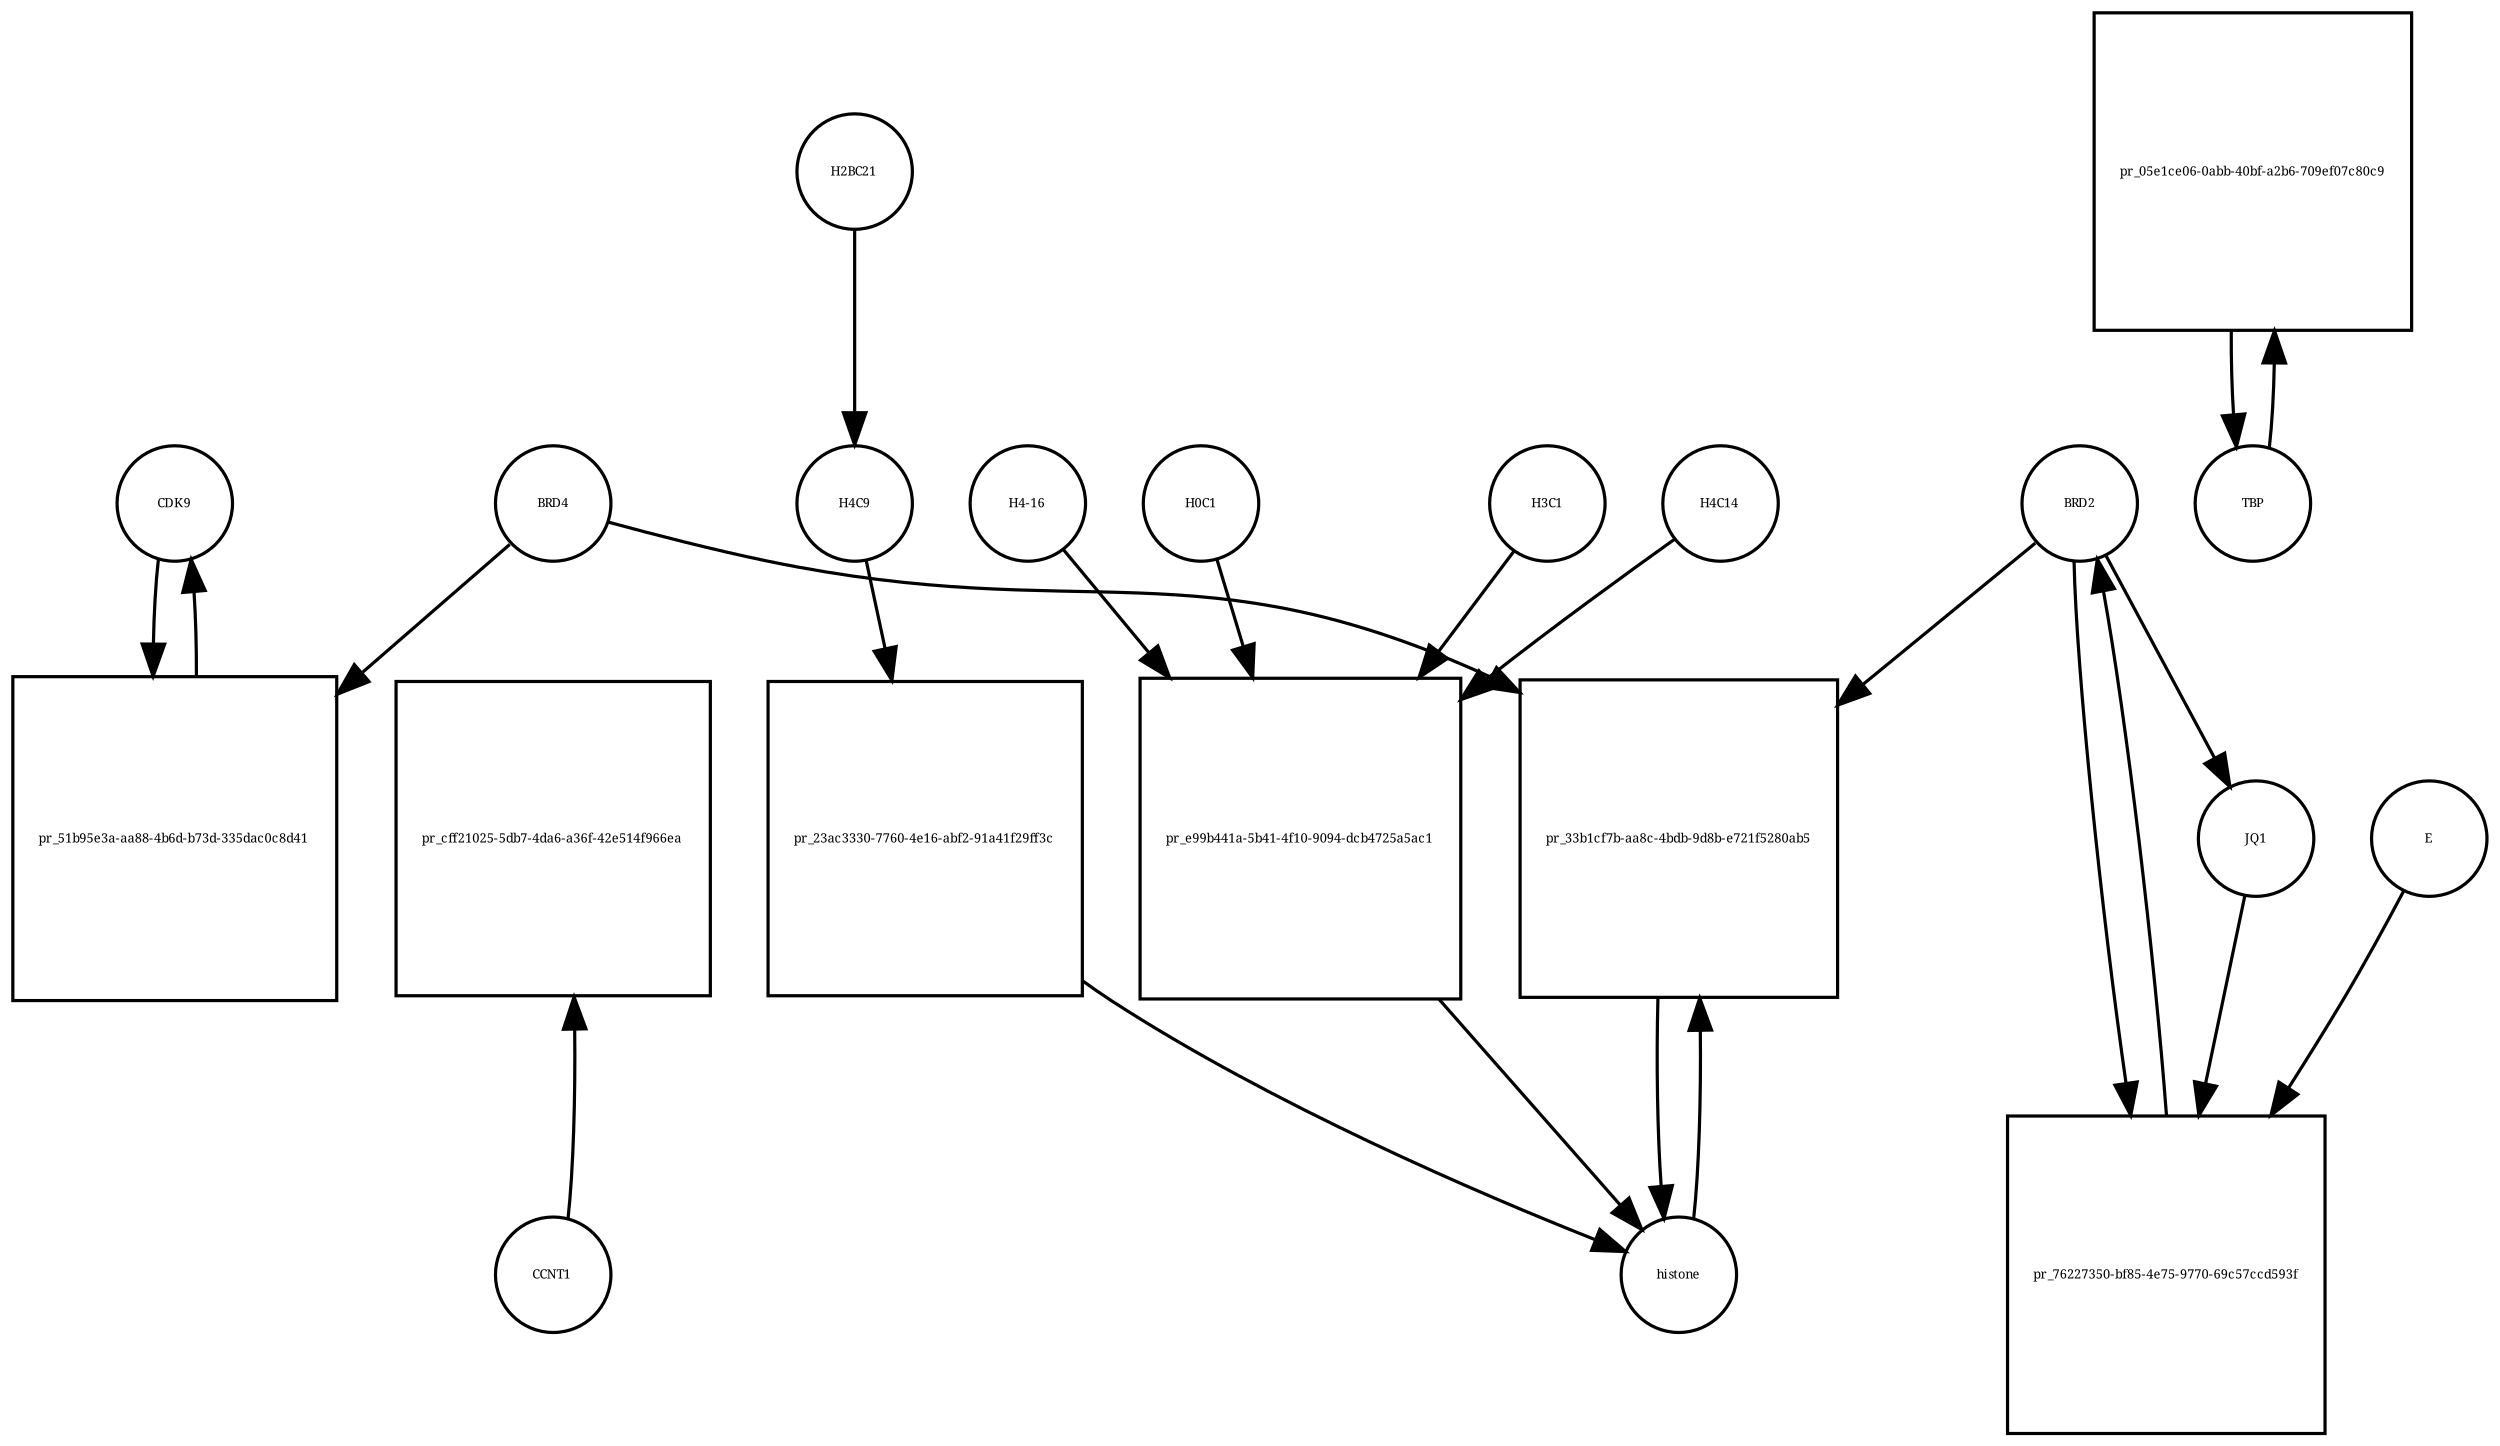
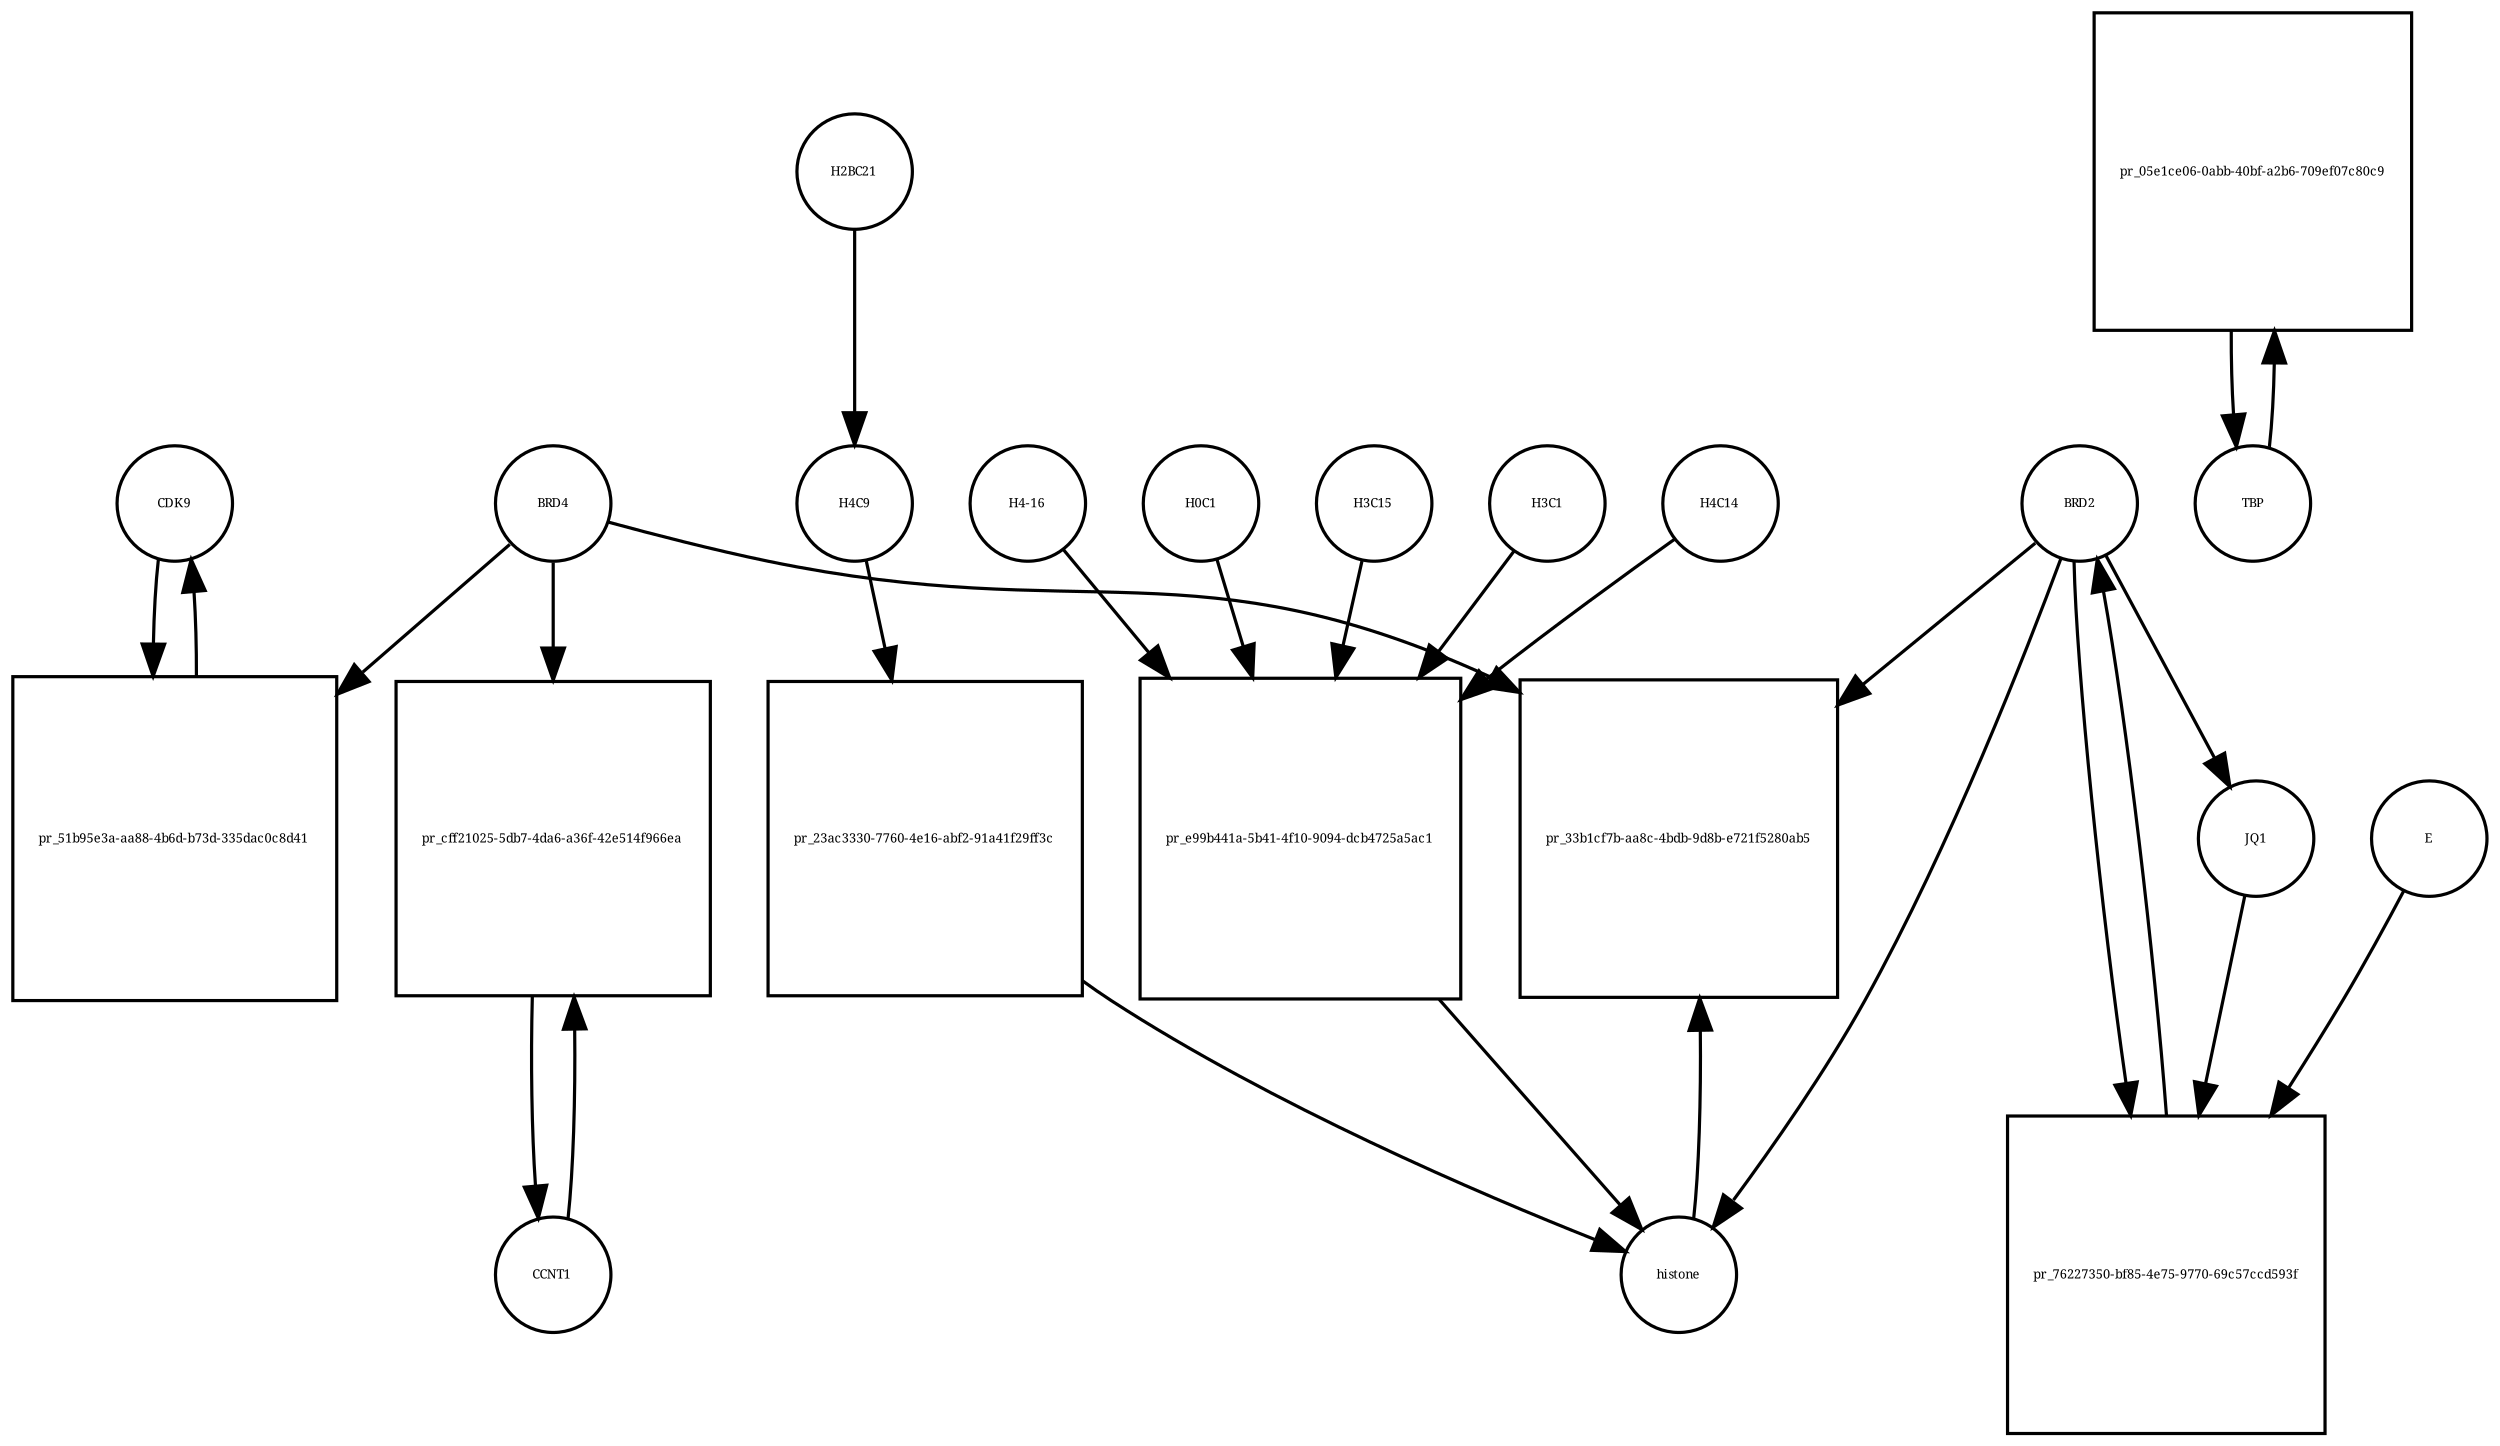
node "H3C15": added
edge "BRD4" -> "pr_cff21025-5db7-4da6-a36f-42e514f966ea": added
edge "pr_cff21025-5db7-4da6-a36f-42e514f966ea" -> "CCNT1": added
edge "pr_33b1cf7b-aa8c-4bdb-9d8b-e721f5280ab5" -> "histone": now "BRD2" -> "histone"
